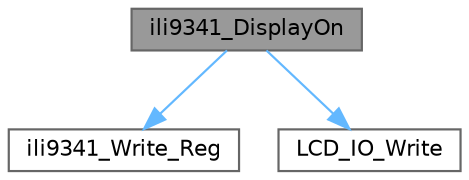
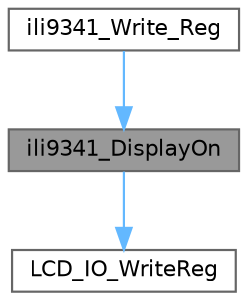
edge "ili9341_DisplayOn" -> "ili9341_Write_Reg": reversed
node "LCD_IO_Write": label "LCD_IO_Write" -> "LCD_IO_WriteReg"
